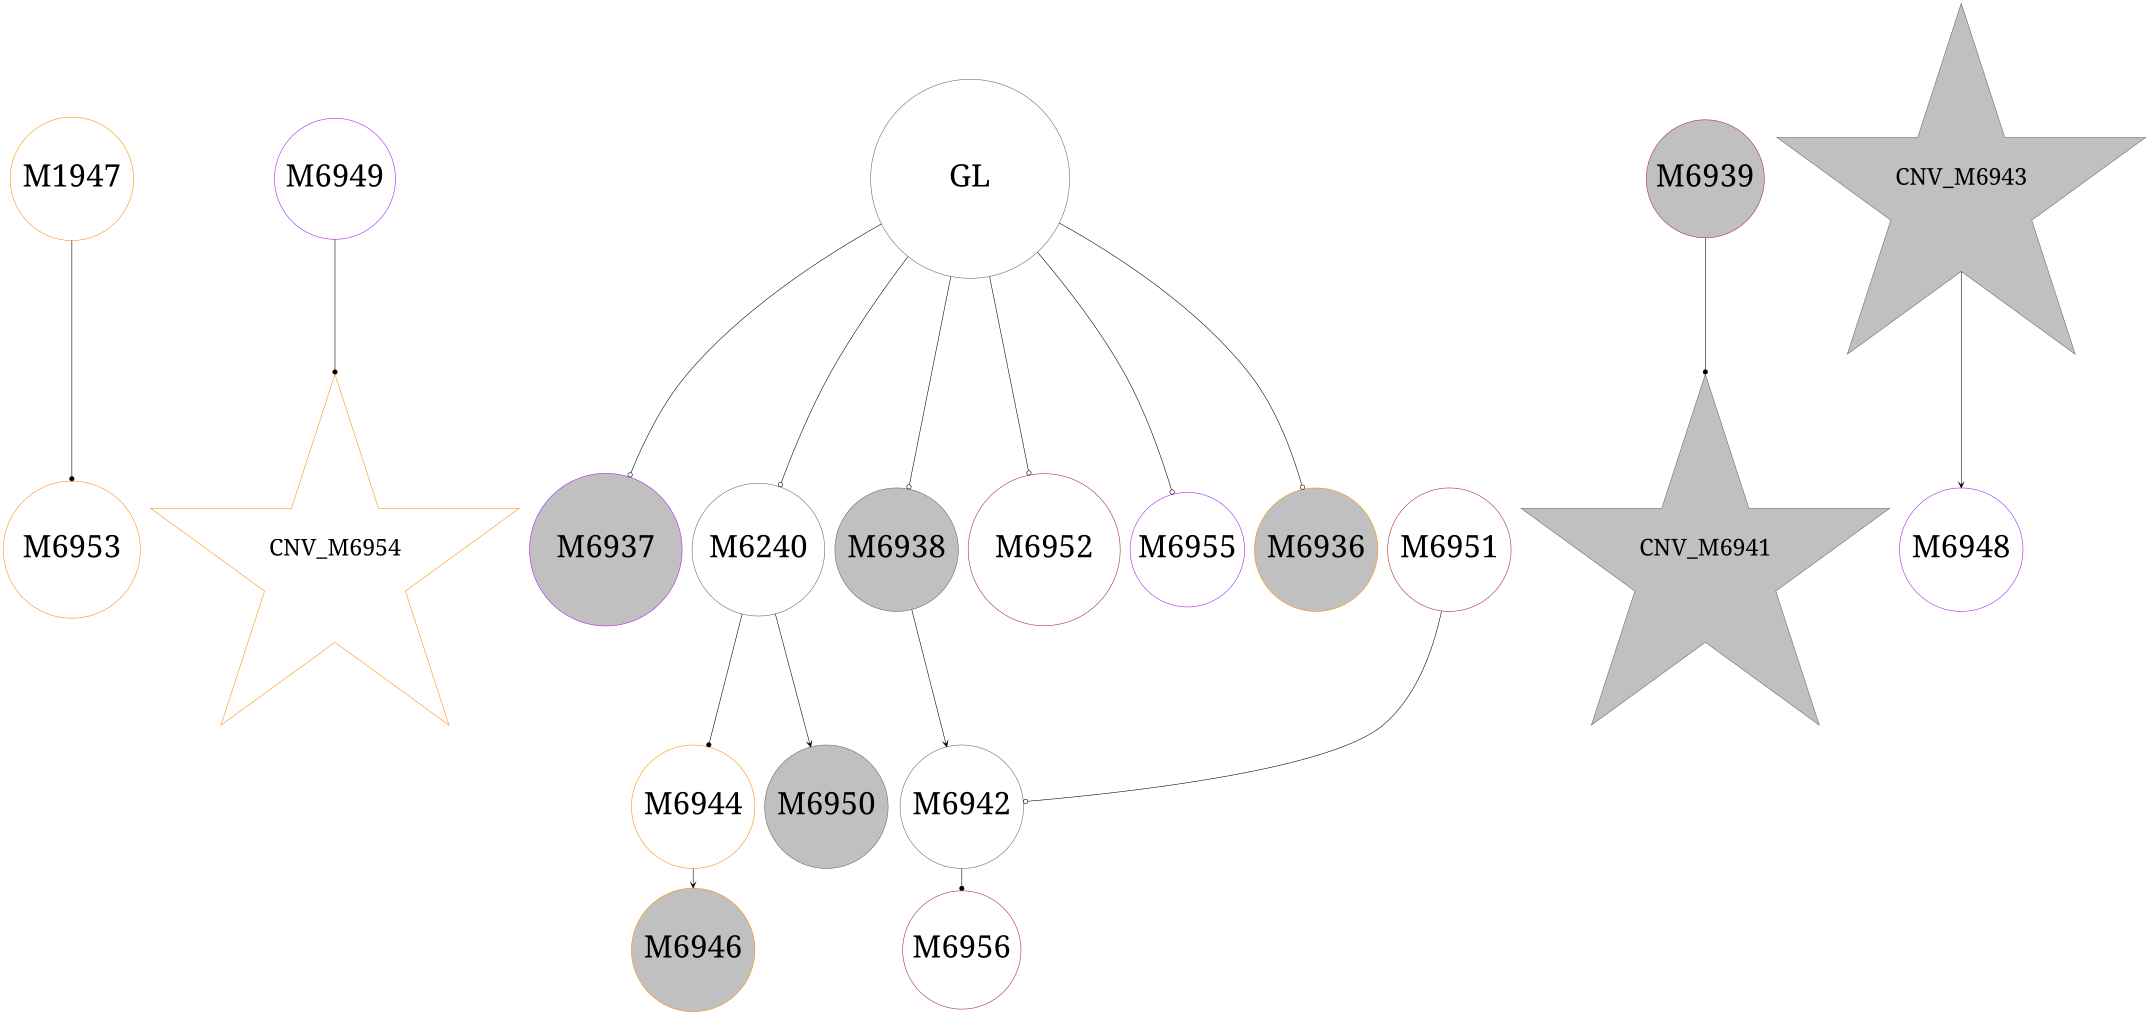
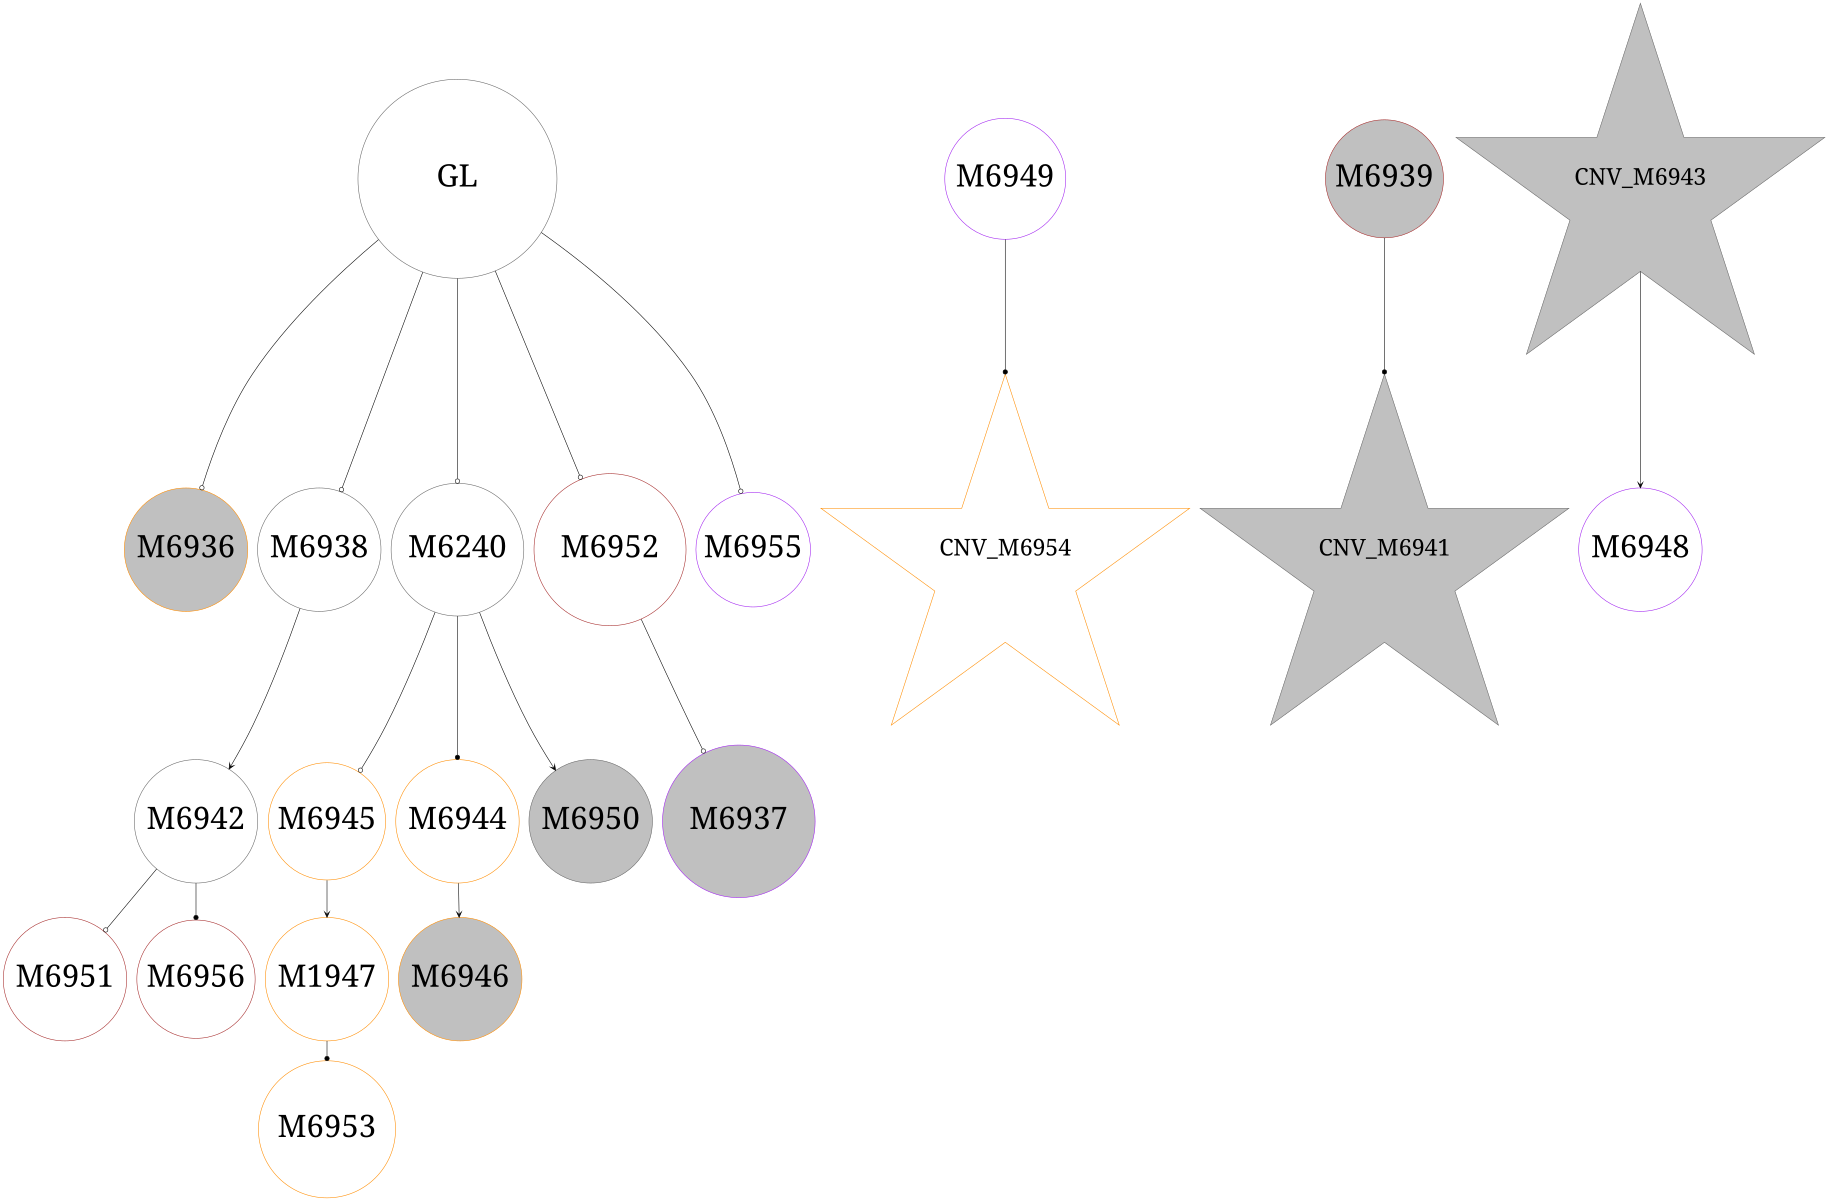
edge "GL" -> "M6937": now "M6952" -> "M6937"
node "M6938": fillcolor grey -> white
edge "M6951" -> "M6942": reversed
node "M6945": added
